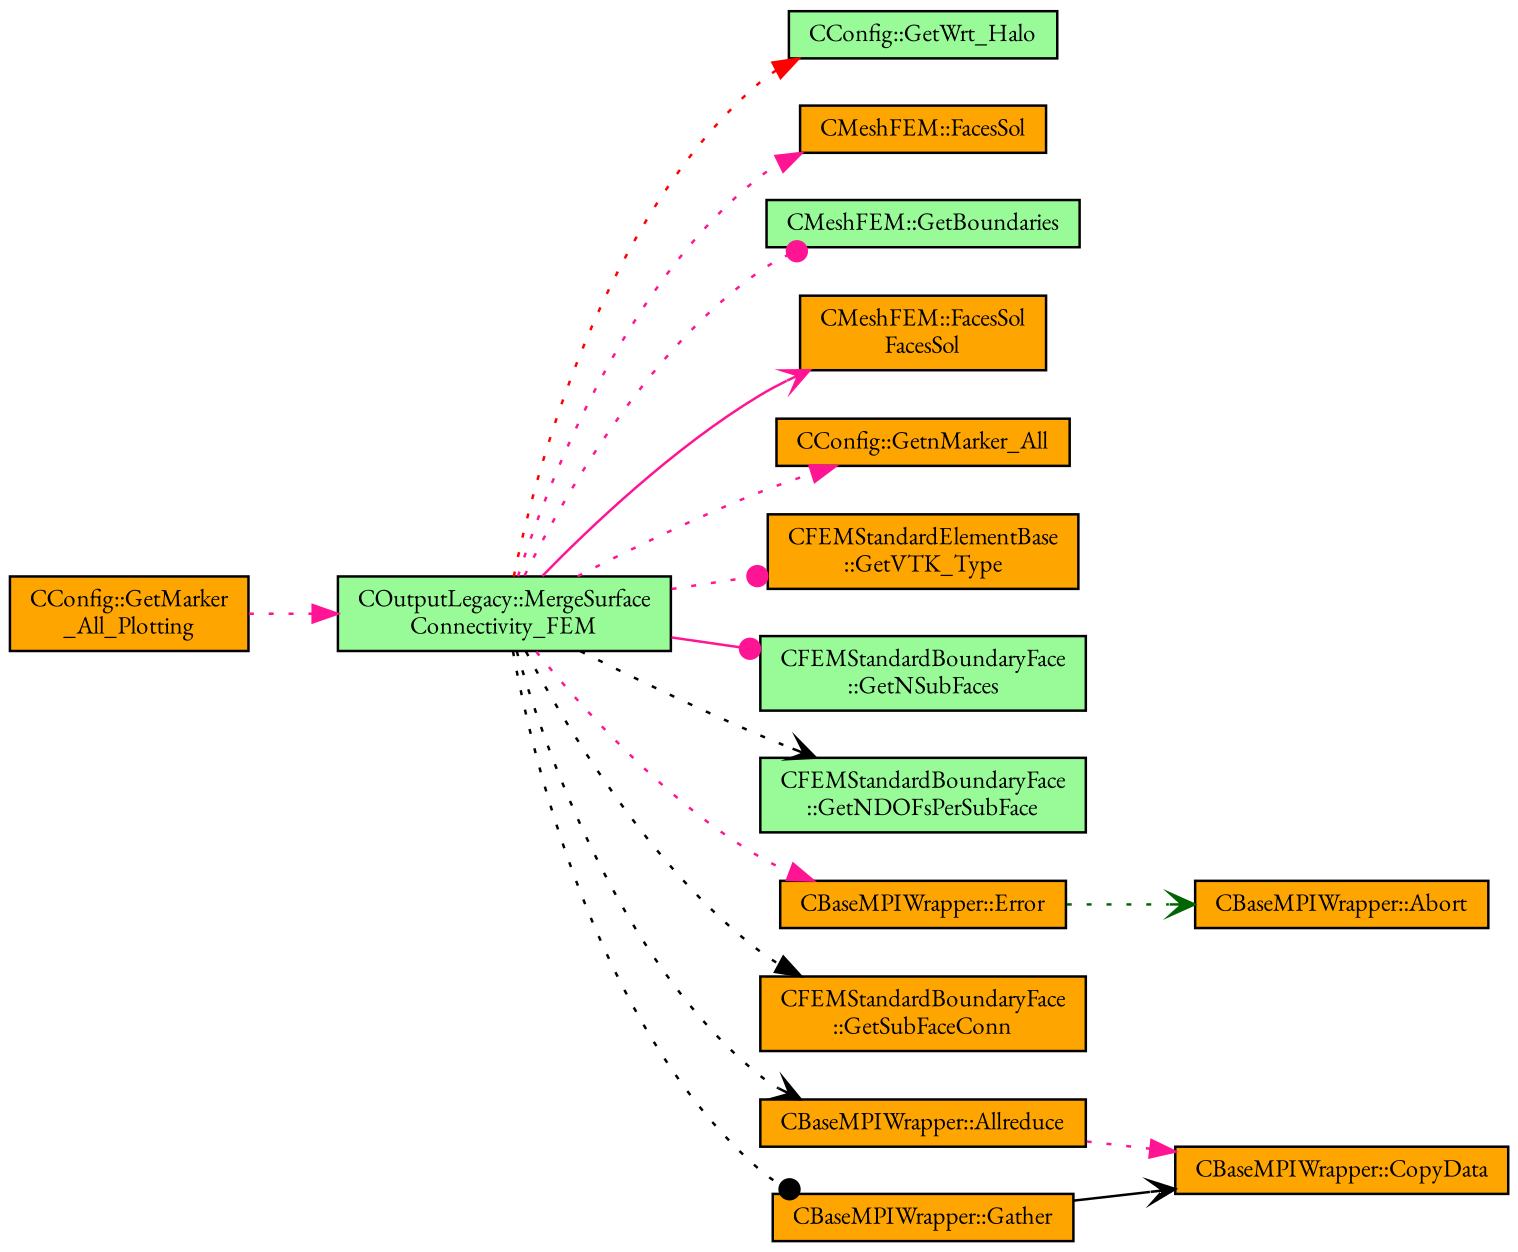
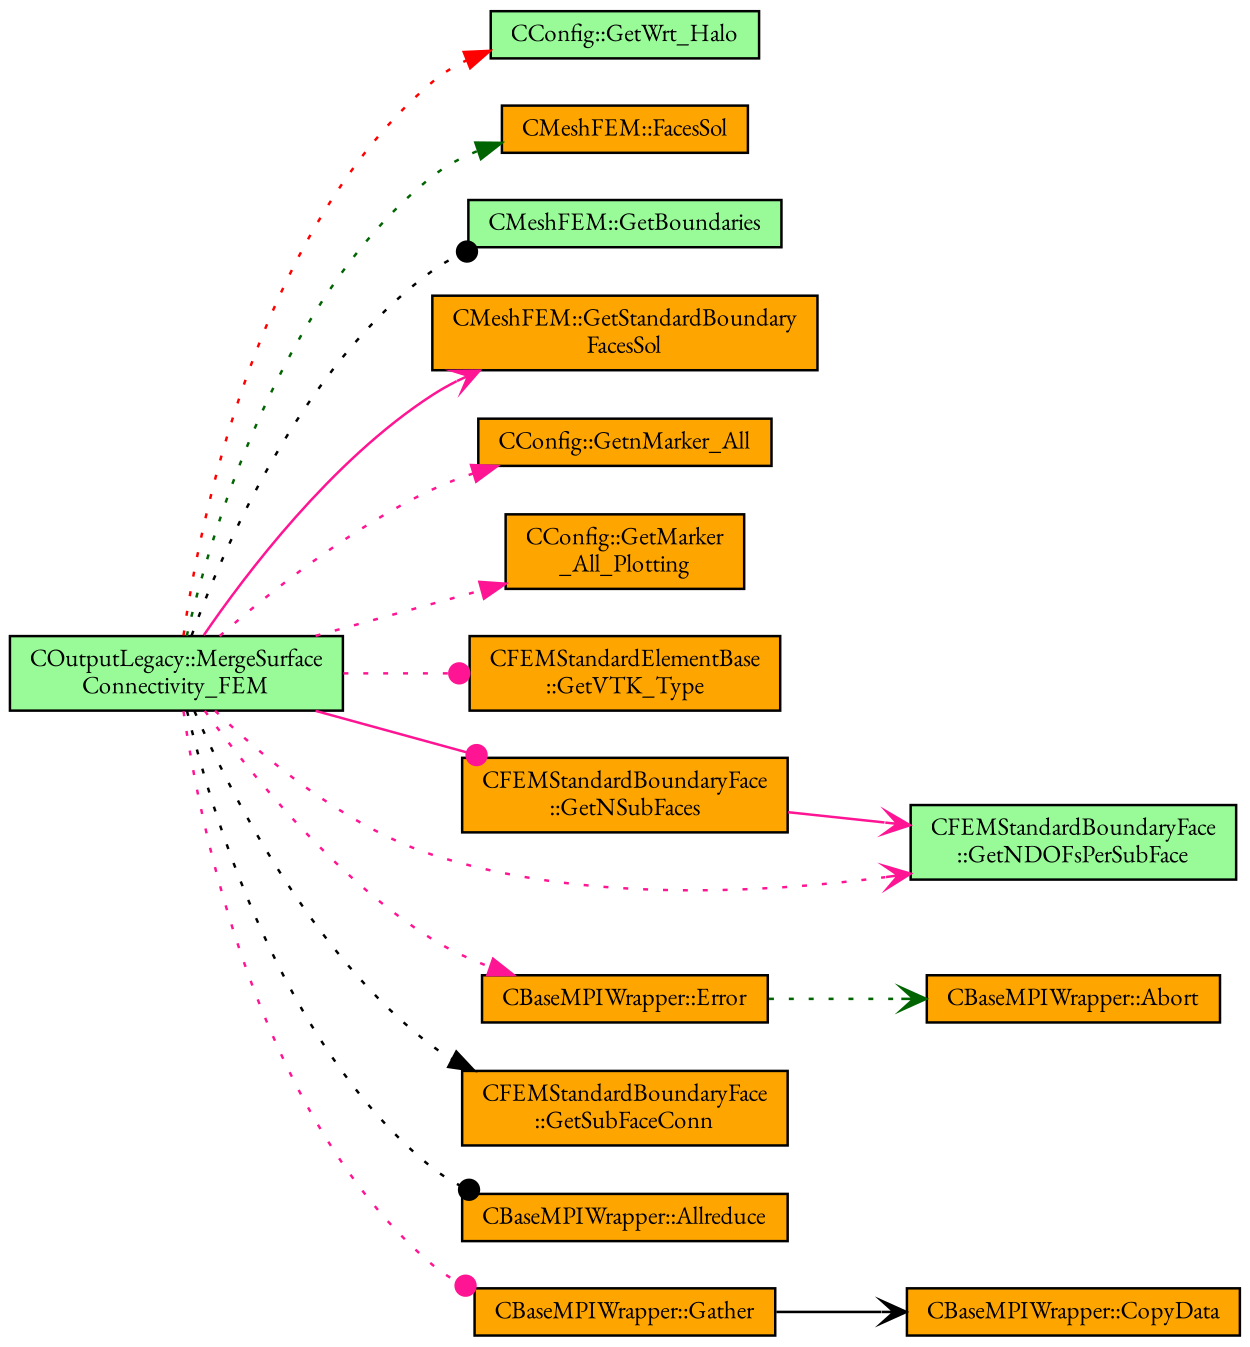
node "CMeshFEM::FacesSol FacesSol": label "CMeshFEM::FacesSol FacesSol" -> "CMeshFEM::GetStandardBoundary FacesSol"
edge "COutputLegacy::MergeSurface Connectivity_FEM" -> "CMeshFEM::FacesSol": color deeppink -> darkgreen
edge "COutputLegacy::MergeSurface Connectivity_FEM" -> "CMeshFEM::GetBoundaries": color deeppink -> black
edge "CConfig::GetMarker _All_Plotting" -> "COutputLegacy::MergeSurface Connectivity_FEM": reversed
node "CFEMStandardBoundaryFace ::GetNSubFaces": fillcolor palegreen -> orange
edge "COutputLegacy::MergeSurface Connectivity_FEM" -> "CFEMStandardBoundaryFace ::GetNDOFsPerSubFace": color black -> deeppink
edge "CFEMStandardBoundaryFace ::GetNSubFaces" -> "CFEMStandardBoundaryFace ::GetNDOFsPerSubFace": added
edge "COutputLegacy::MergeSurface Connectivity_FEM" -> "CBaseMPIWrapper::Allreduce": arrowhead vee -> dot
edge "COutputLegacy::MergeSurface Connectivity_FEM" -> "CBaseMPIWrapper::Gather": color black -> deeppink
edge "CBaseMPIWrapper::Allreduce" -> "CBaseMPIWrapper::CopyData": removed
